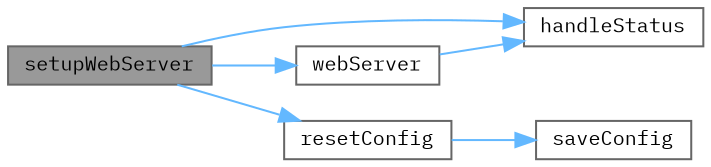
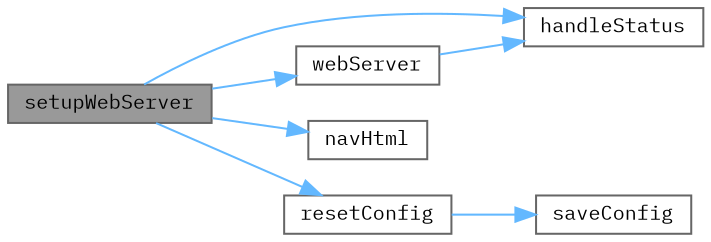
node "navHtml": added
